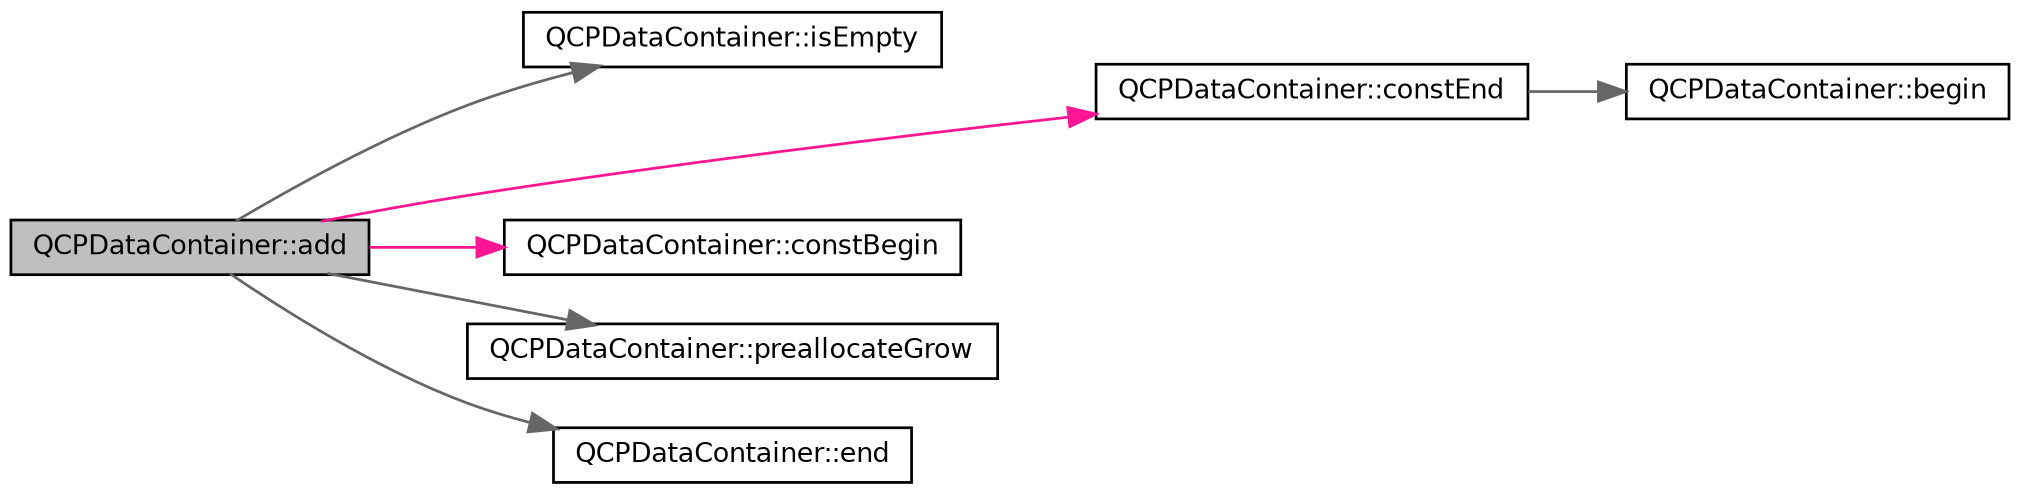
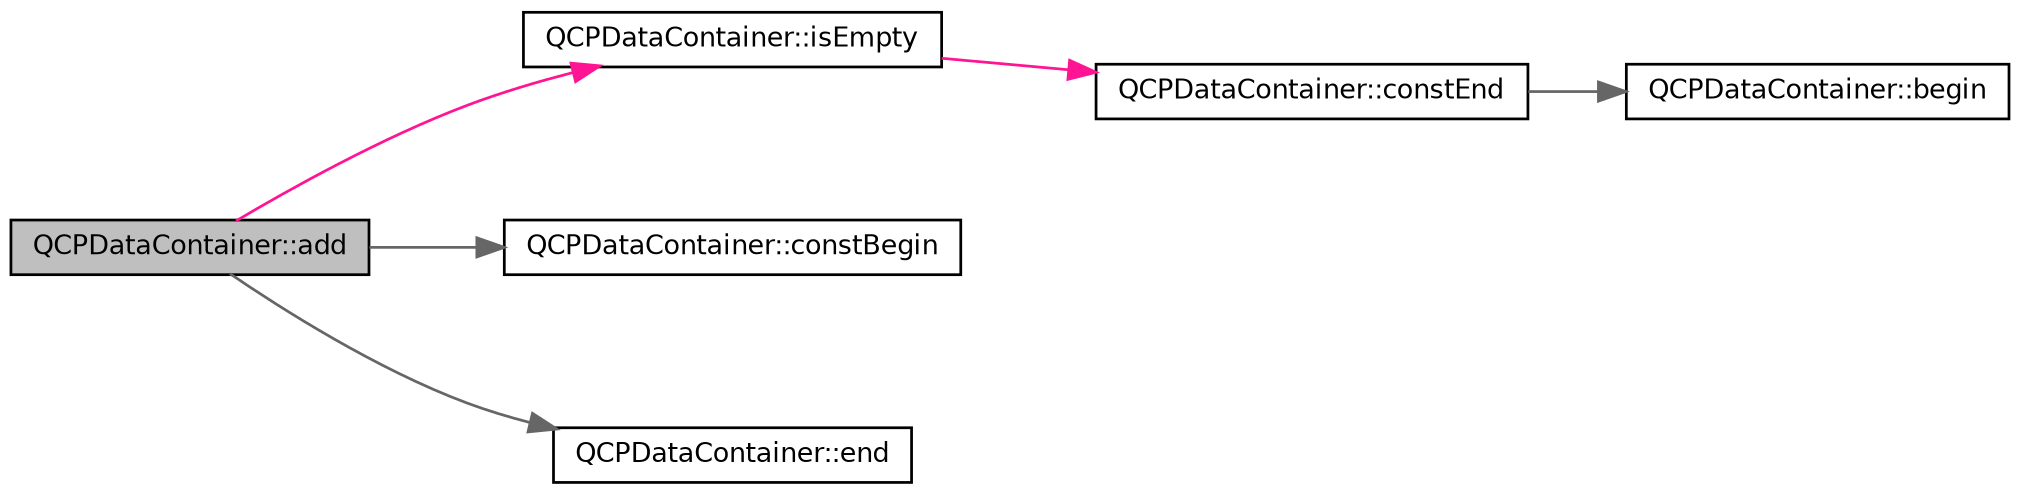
edge "QCPDataContainer::add" -> "QCPDataContainer::isEmpty": color gray40 -> deeppink
edge "QCPDataContainer::add" -> "QCPDataContainer::constEnd": now "QCPDataContainer::isEmpty" -> "QCPDataContainer::constEnd"
edge "QCPDataContainer::add" -> "QCPDataContainer::constBegin": color deeppink -> gray40
node "QCPDataContainer::preallocateGrow": removed
